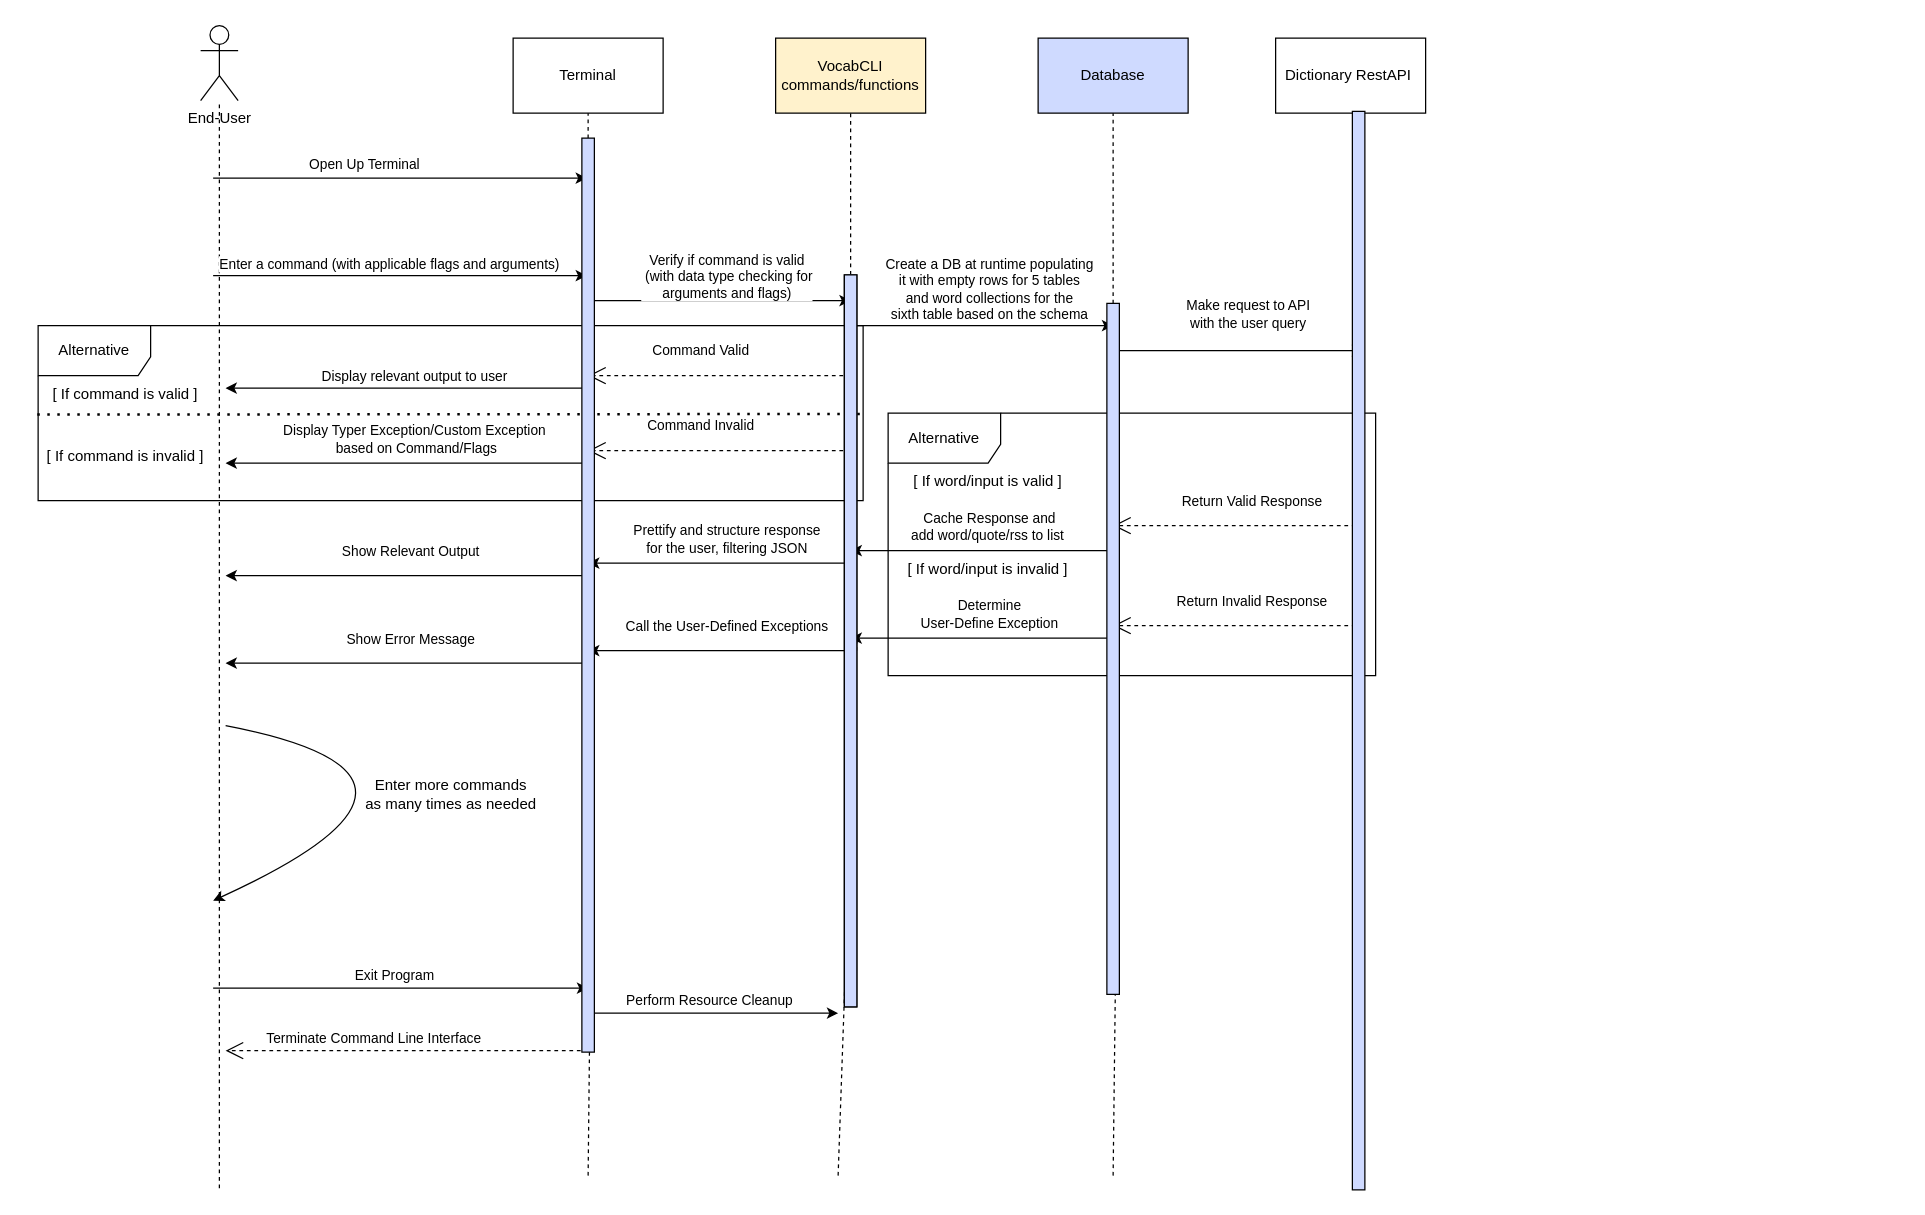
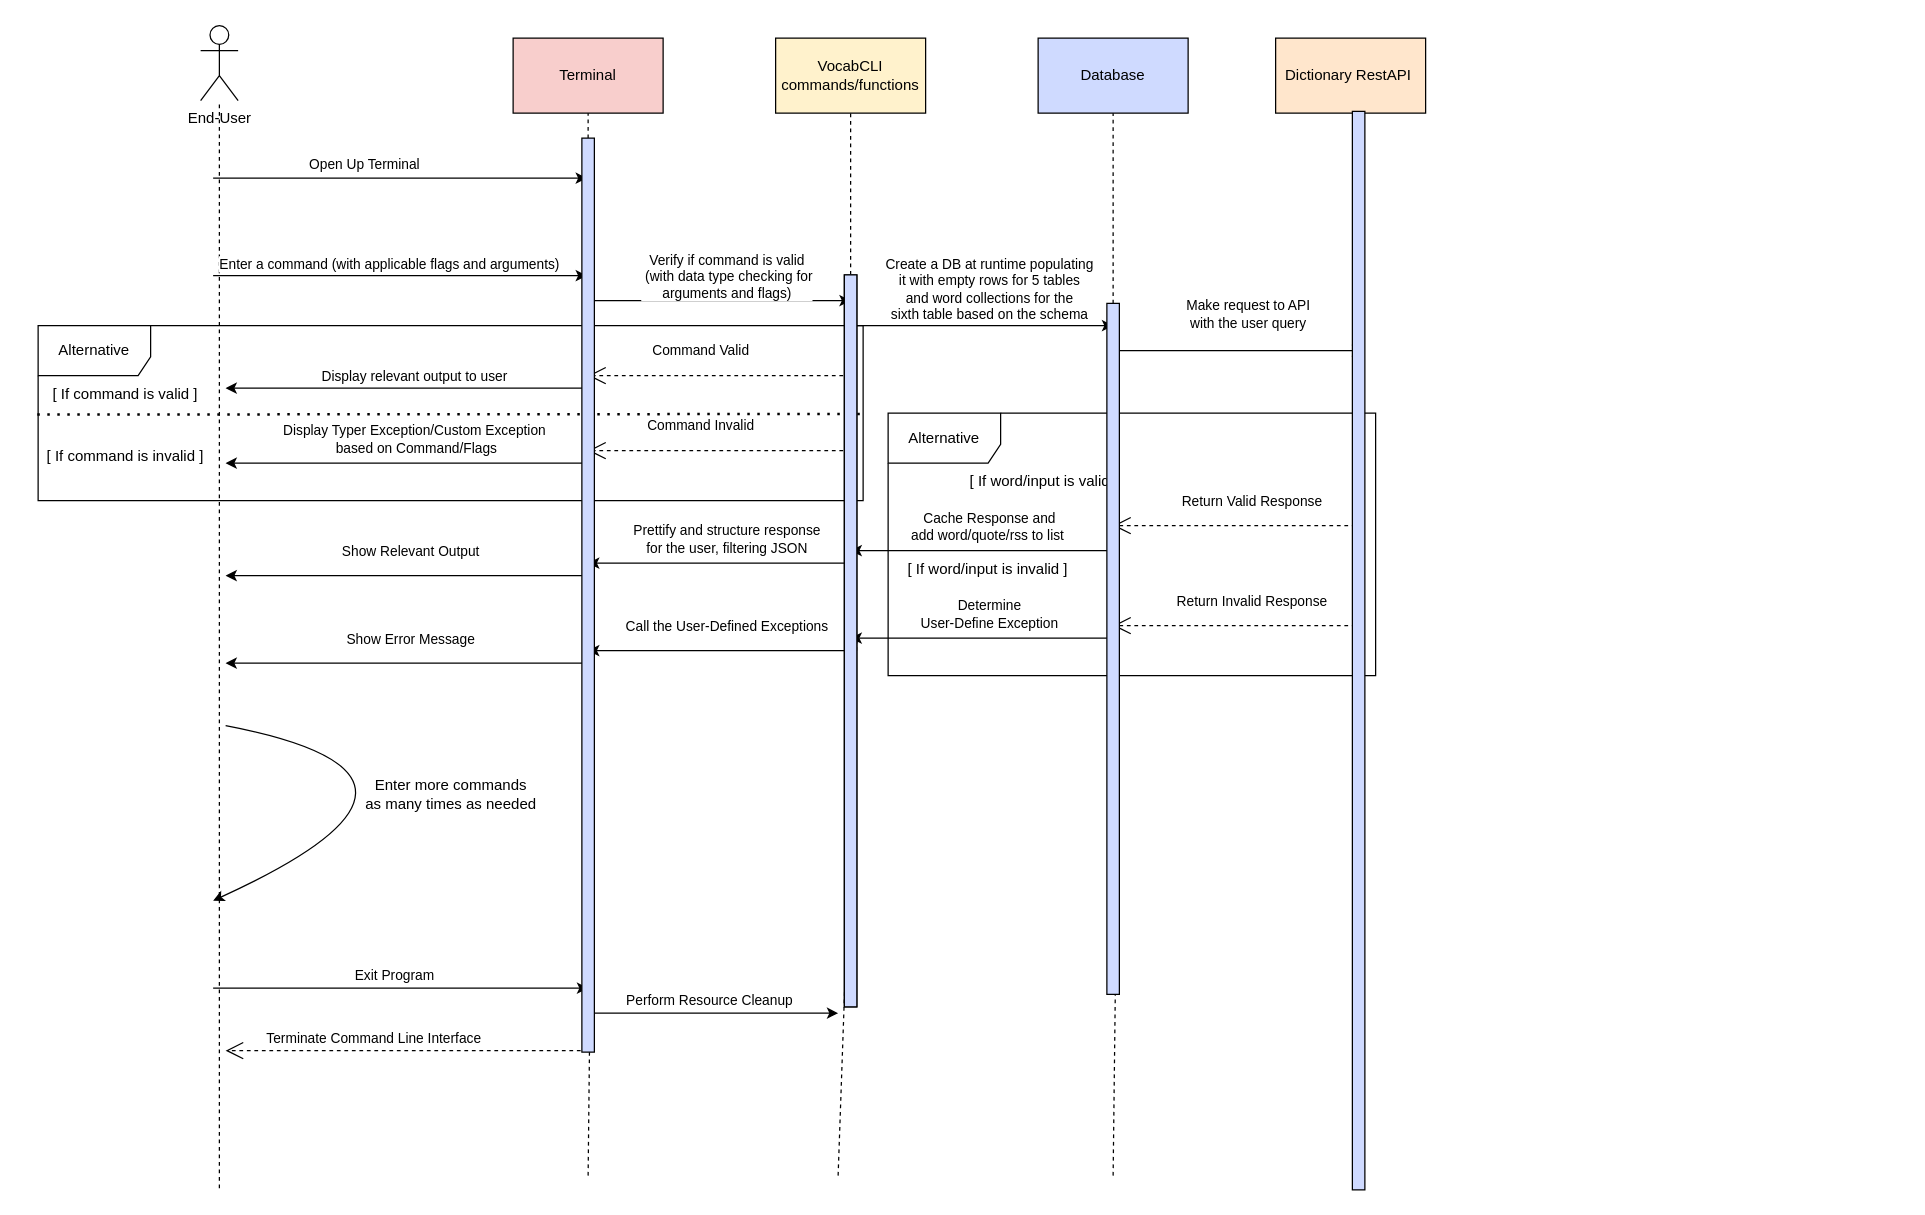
node "Terminal": fillcolor #ffffff -> #f8cecc
node "Dictionary RestAPI": fillcolor #ffffff -> #ffe6cc
node "[ If word/input is valid ]": moved (988, 482) -> (1044, 482)
